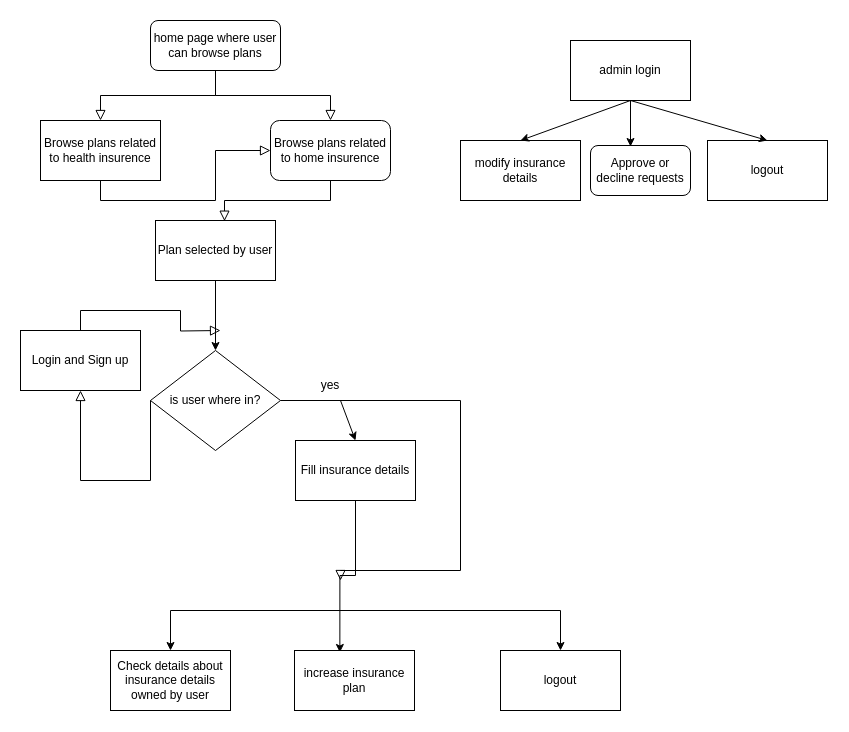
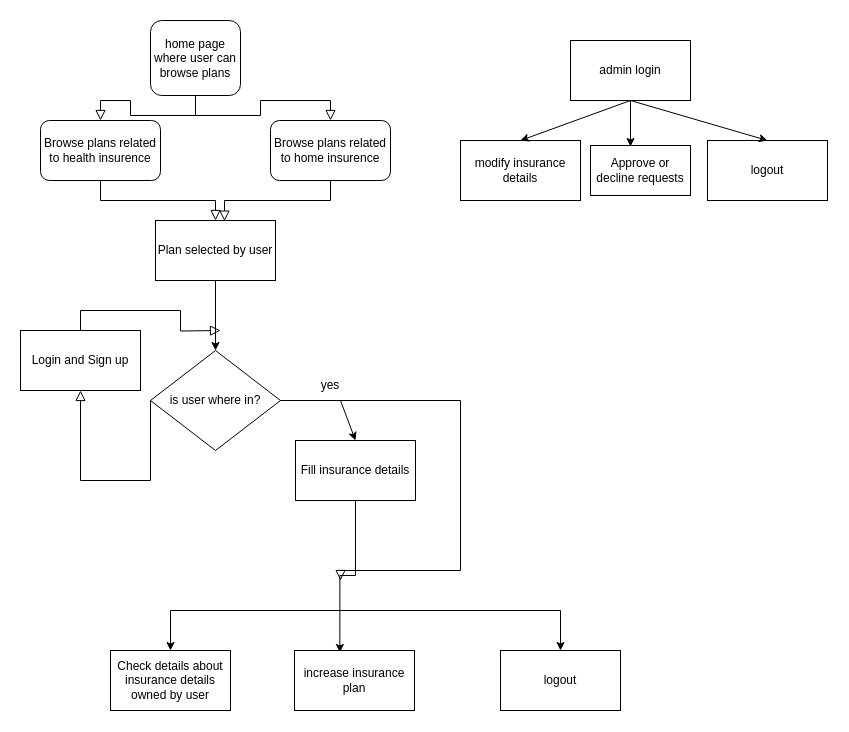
node "home page where user can browse plans": size 130x50 -> 90x75
node "Browse plans related to health insurence": shape rectangle -> rounded rectangle
edge "Browse plans related to health insurence" -> "Browse plans related to home insurence": now "Browse plans related to health insurence" -> "Plan selected by user"
node "Approve or decline requests": shape rounded rectangle -> rectangle
